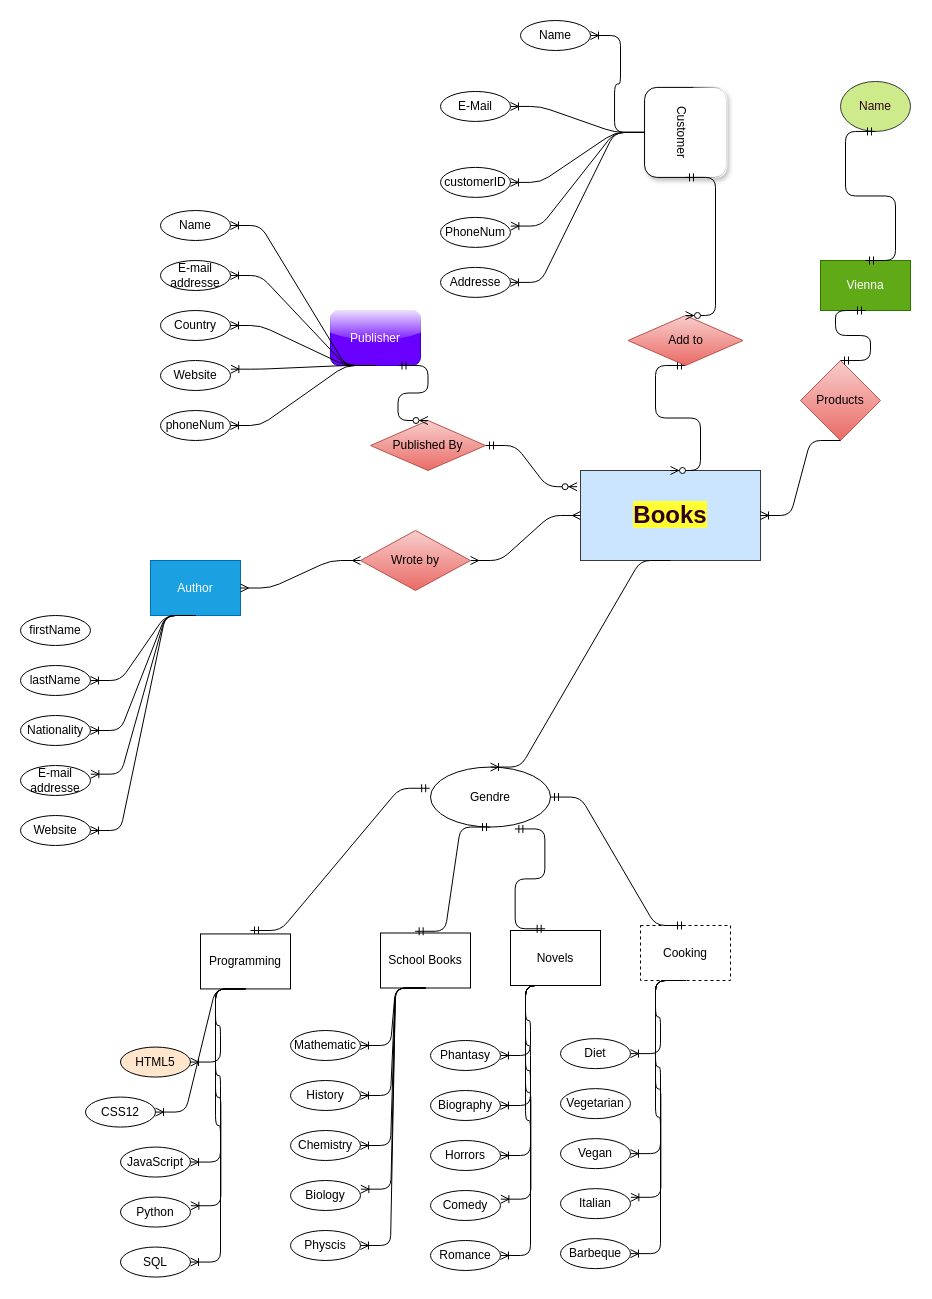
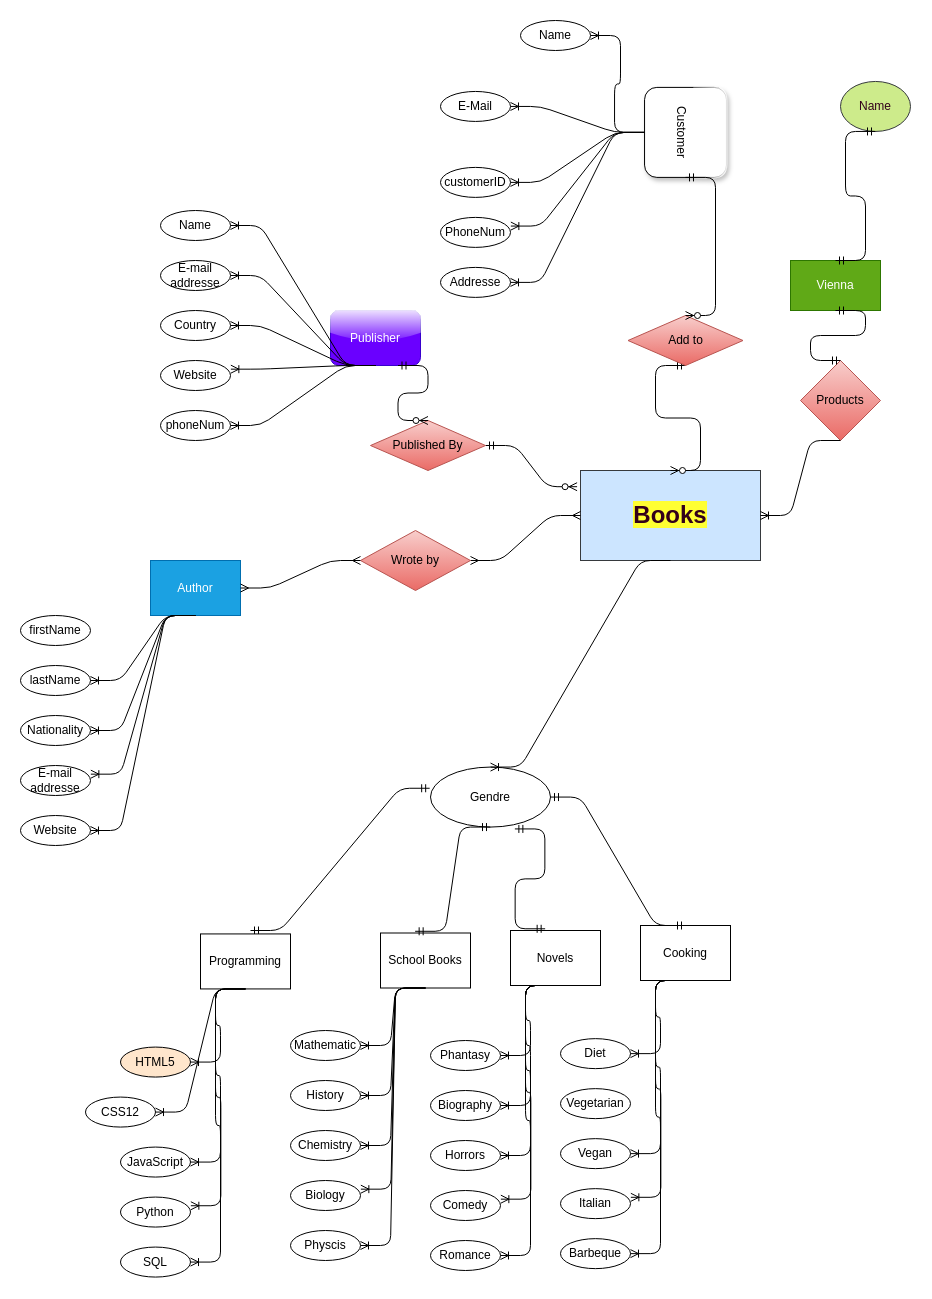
node "Vienna": moved (866, 286) -> (836, 286)
node "Cooking": style dashed -> solid
